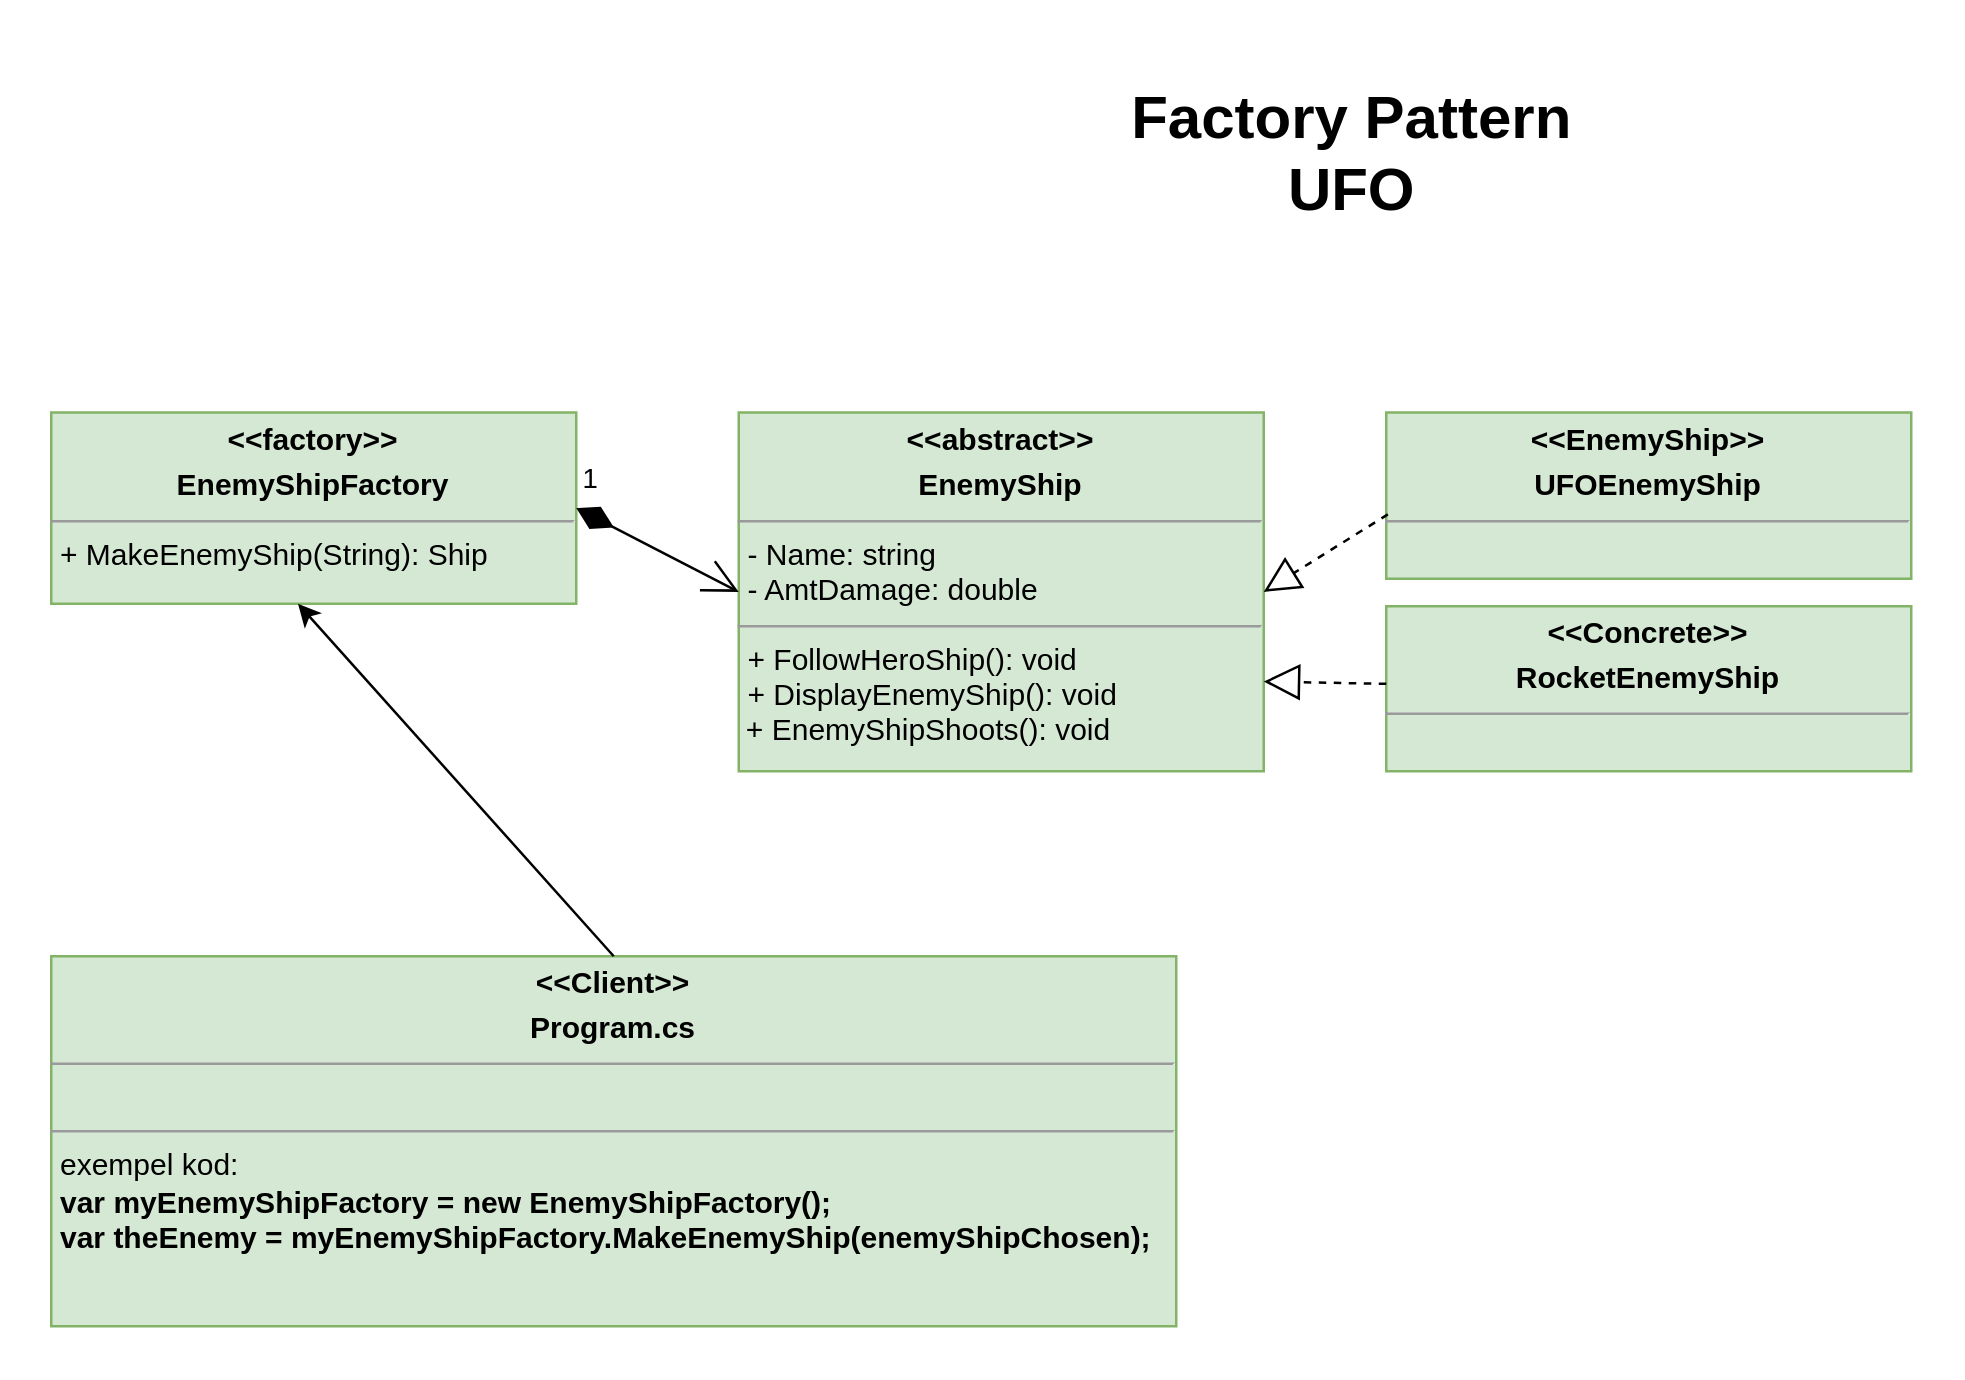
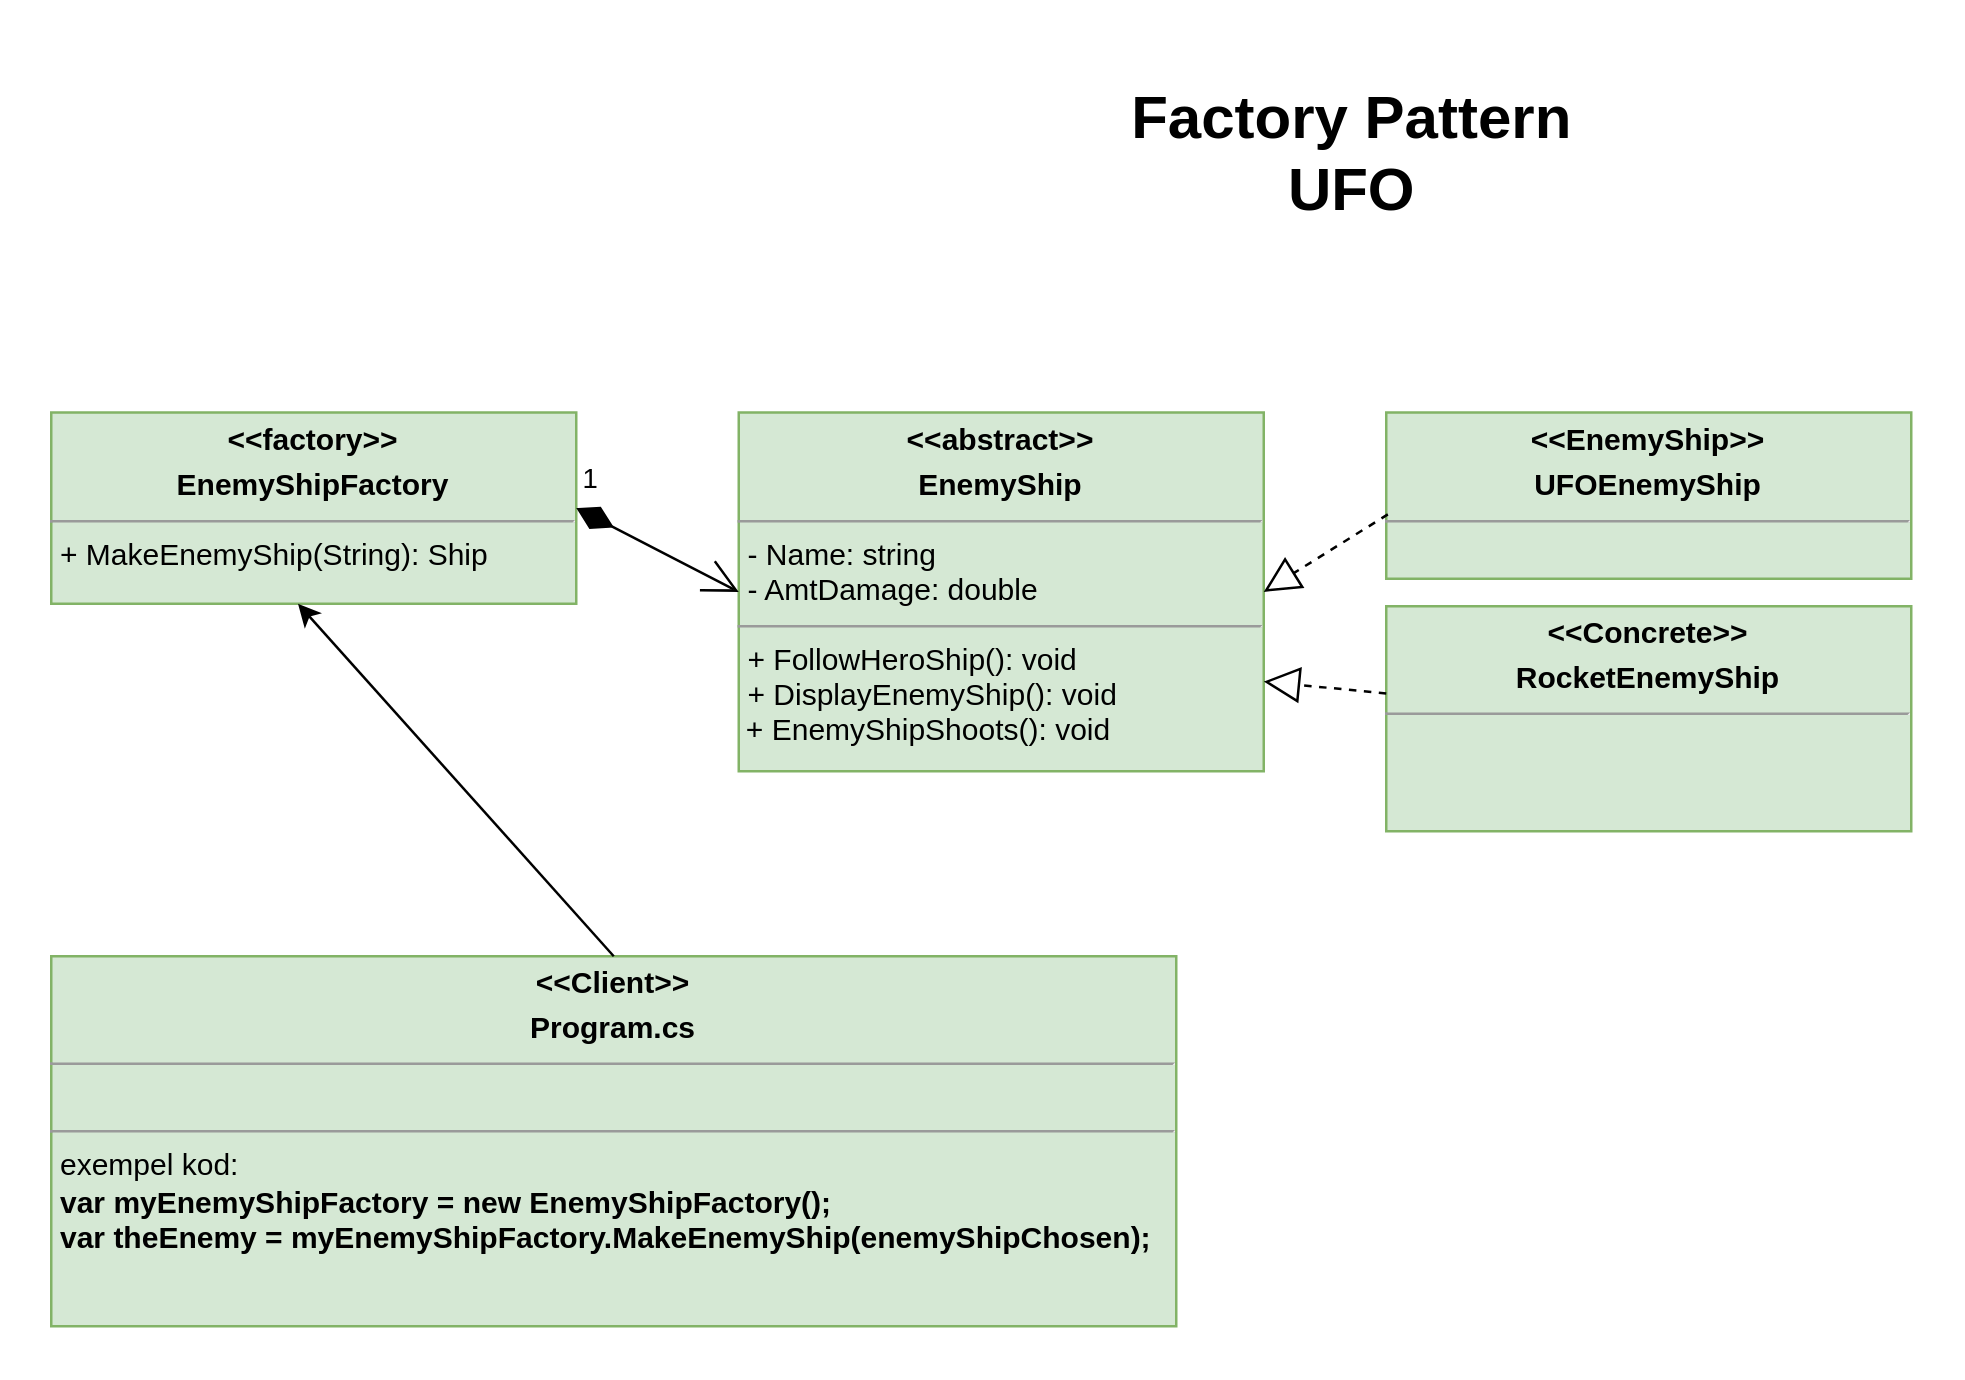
node "<<Concrete>> RocketEnemyShip": size 525x165 -> 525x225
